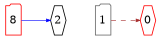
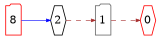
edge "2" -> "1": added
